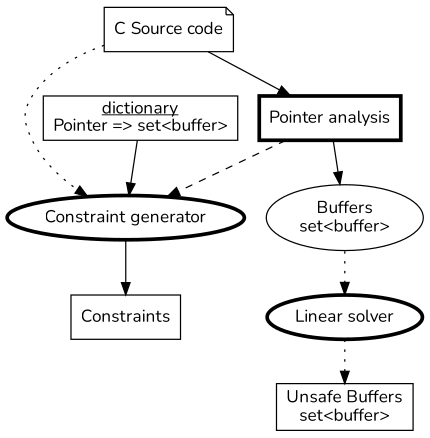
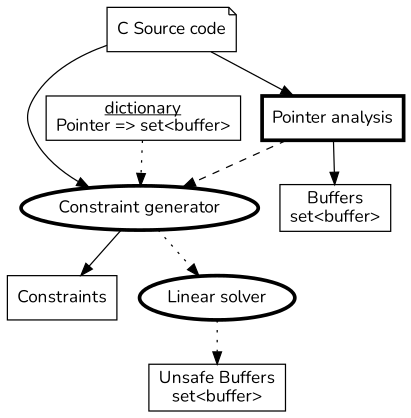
edge "C Source code" -> "Constraint generator": style dotted -> solid
edge "dictionary" -> "Constraint generator": style solid -> dotted
node "Buffers set<buffer>": shape ellipse -> box
edge "Buffers set<buffer>" -> "Linear solver": now "Constraint generator" -> "Linear solver"
